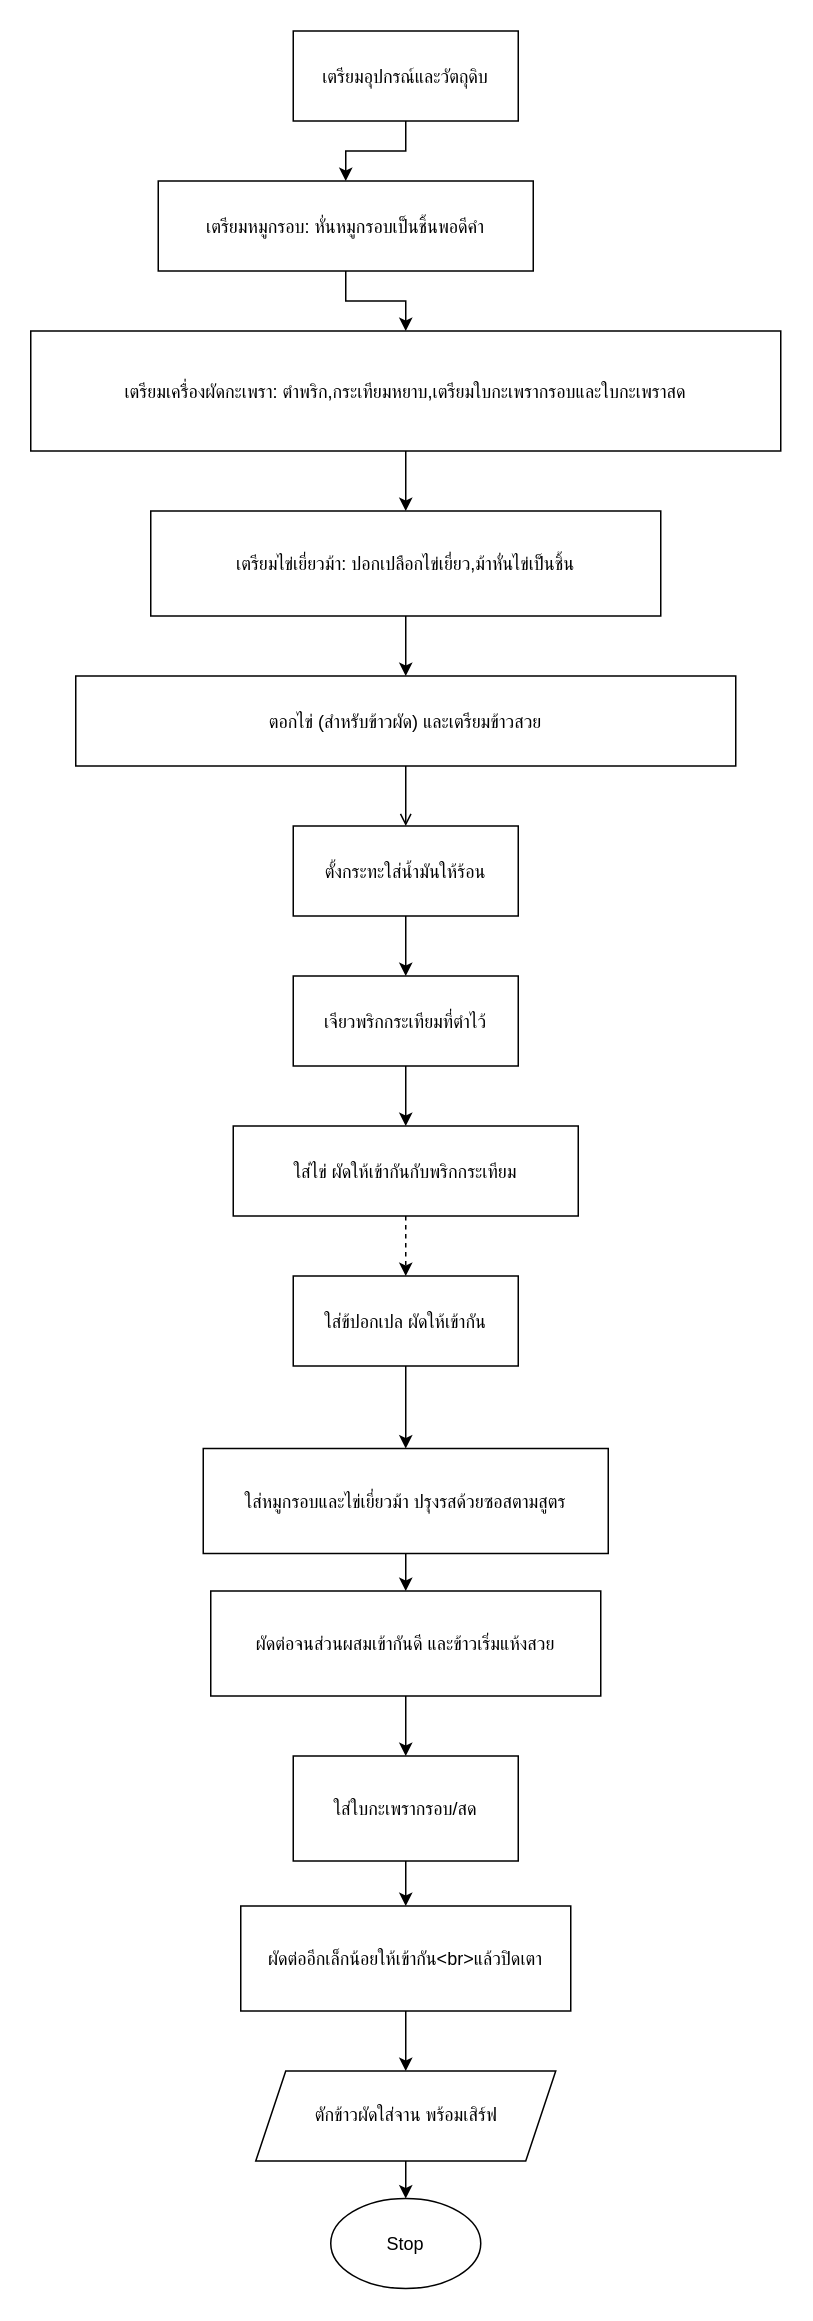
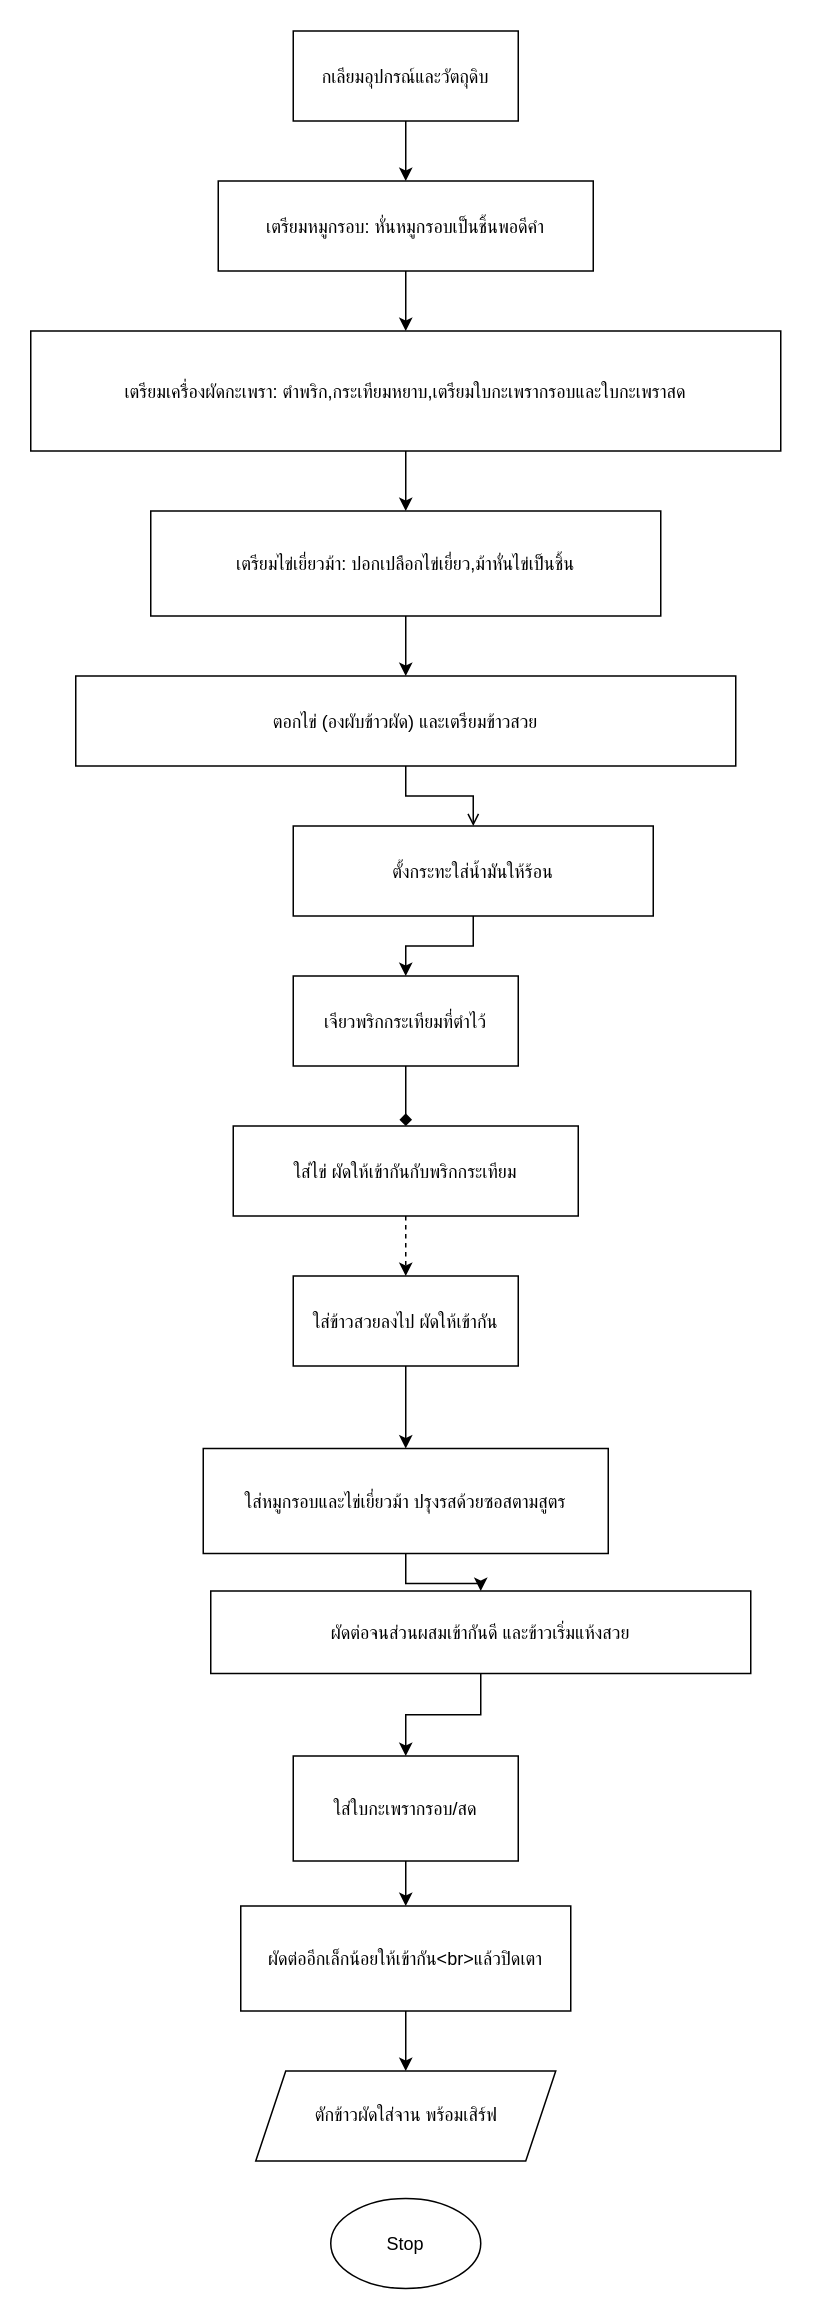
node "เตรียมอุปกรณ์และวัตถุดิบ": label "เตรียมอุปกรณ์และวัตถุดิบ" -> "กเลียมอุปกรณ์และวัตถุดิบ"
node "เตรียมหมูกรอบ: หั่นหมูกรอบเป็นชิ้นพอดีคำ": moved (346, 226) -> (406, 226)
node "ตอกไข่ (สำหรับข้าวผัด) และเตรียมข้าวสวย": label "ตอกไข่ (สำหรับข้าวผัด) และเตรียมข้าวสวย" -> "ตอกไข่ (องผับข้าวผัด) และเตรียมข้าวสวย"
node "ตั้งกระทะใส่น้ำมันให้ร้อน": size 225x90 -> 360x90
edge "เจียวพริกกระเทียมที่ตำไว้" -> "ใส่ไข่ ผัดให้เข้ากันกับพริกกระเทียม": arrowhead classic -> diamond
node "ใส่ข้ปอกเปล ผัดให้เข้ากัน": label "ใส่ข้ปอกเปล ผัดให้เข้ากัน" -> "ใส่ข้าวสวยลงไป ผัดให้เข้ากัน"
node "ผัดต่อจนส่วนผสมเข้ากันดี และข้าวเริ่มแห้งสวย": size 390x105 -> 540x83
edge "ตักข้าวผัดใส่จาน พร้อมเสิร์ฟ" -> "Stop": removed
